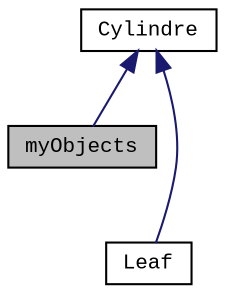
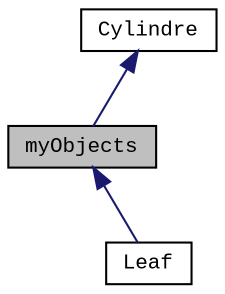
edge "Leaf" -> "Cylindre": now "Leaf" -> "myObjects"
